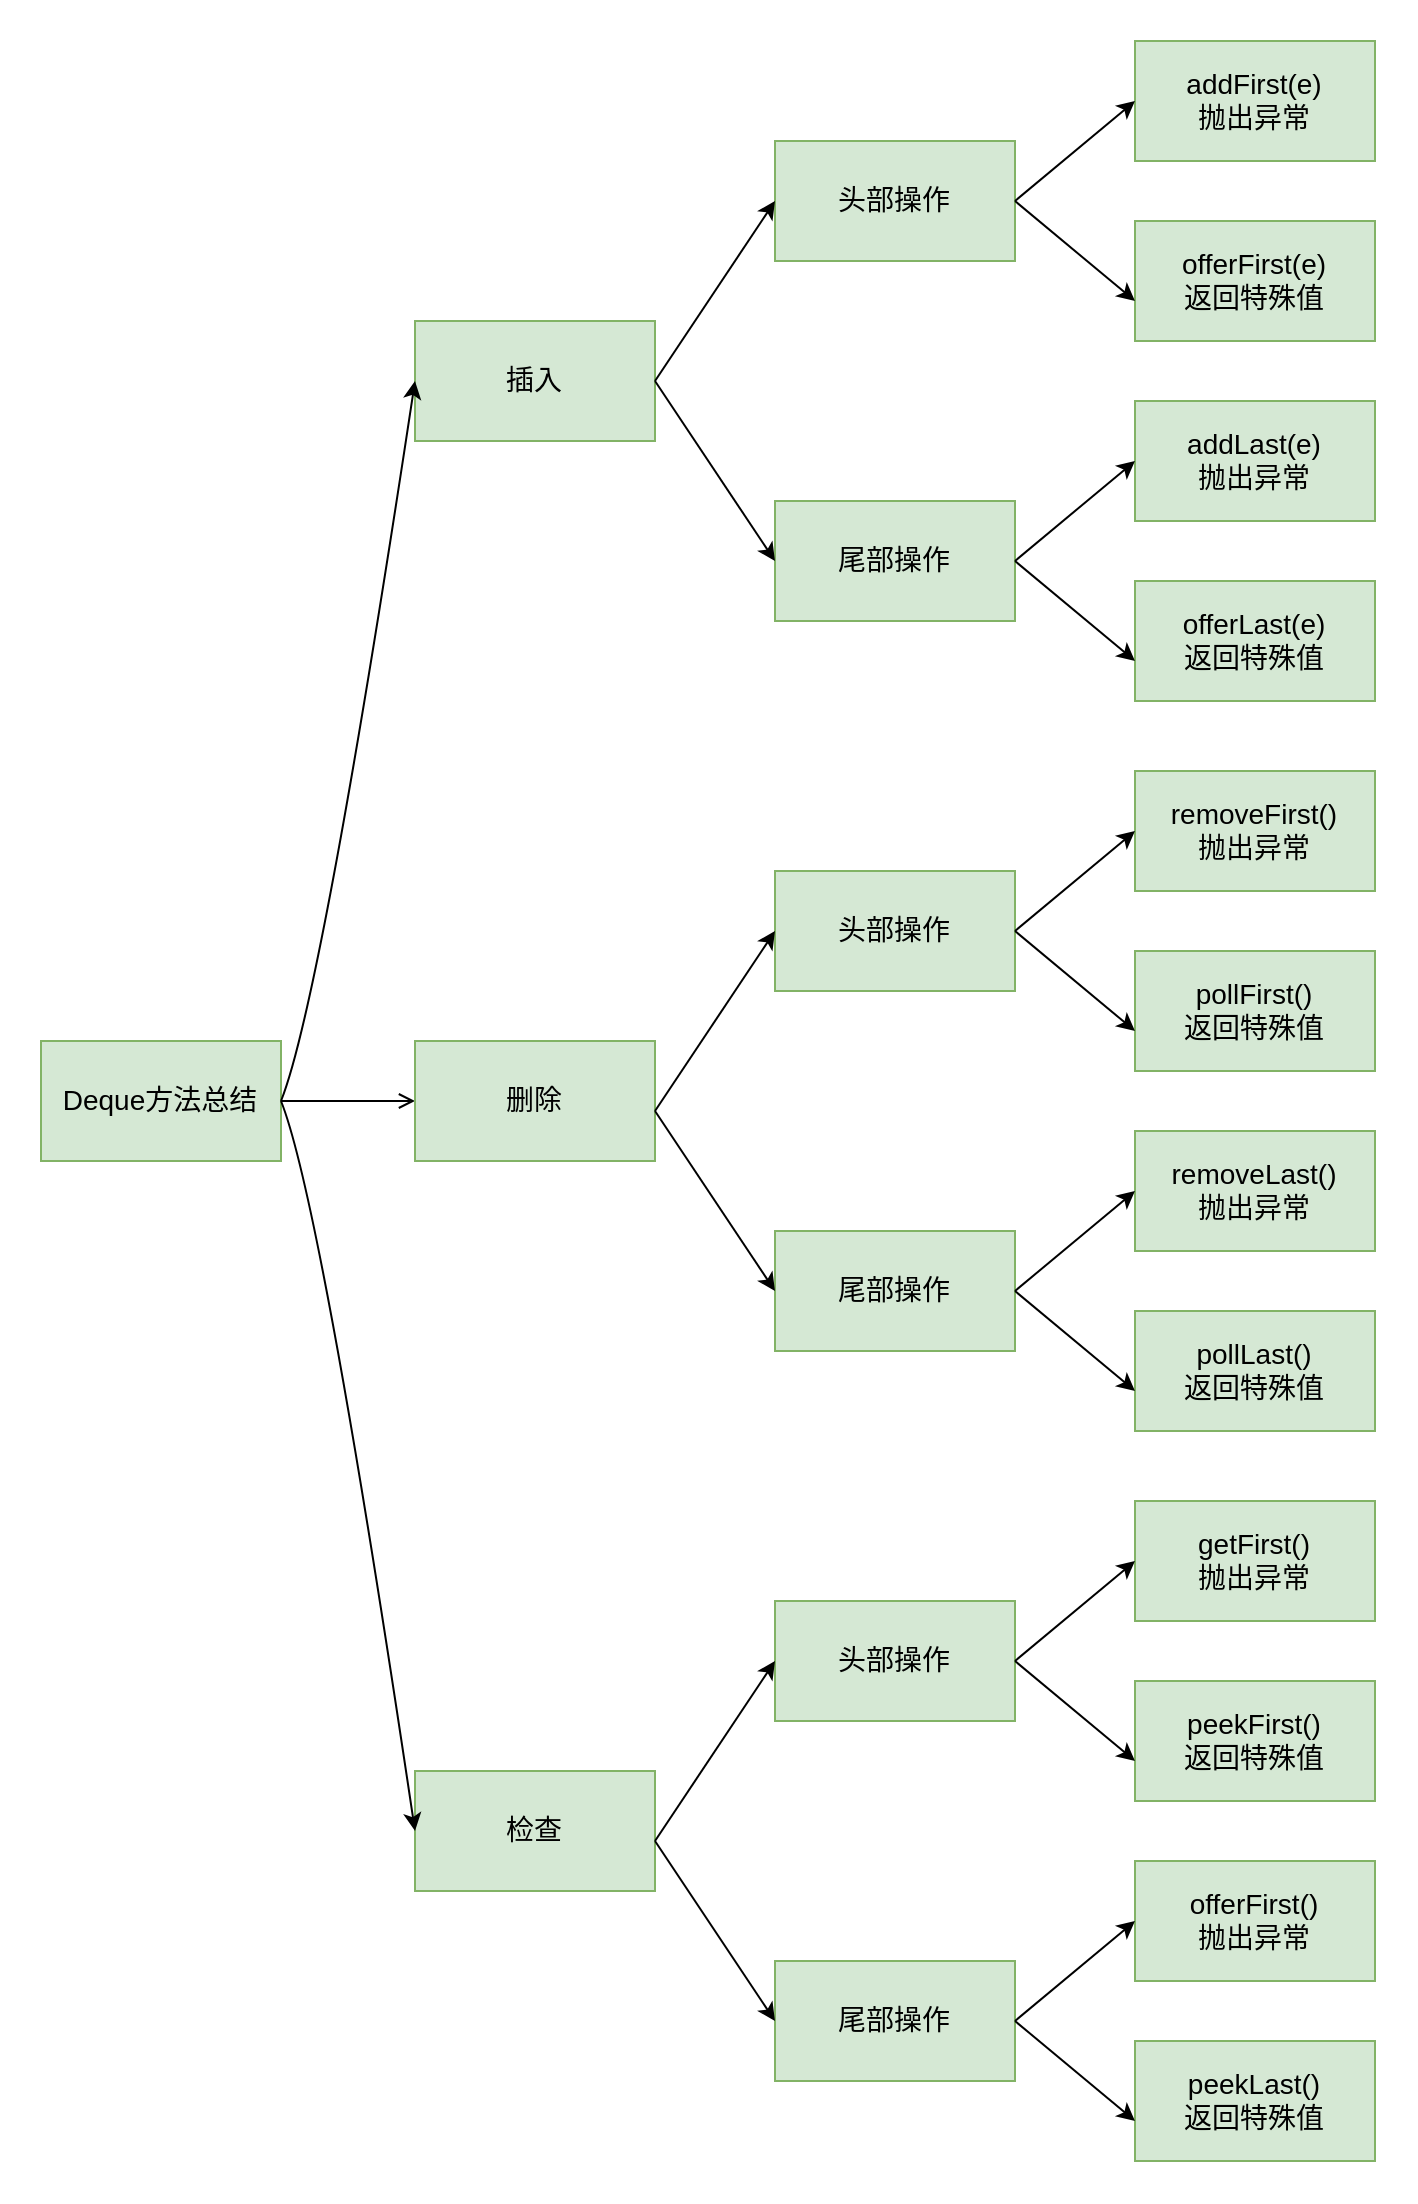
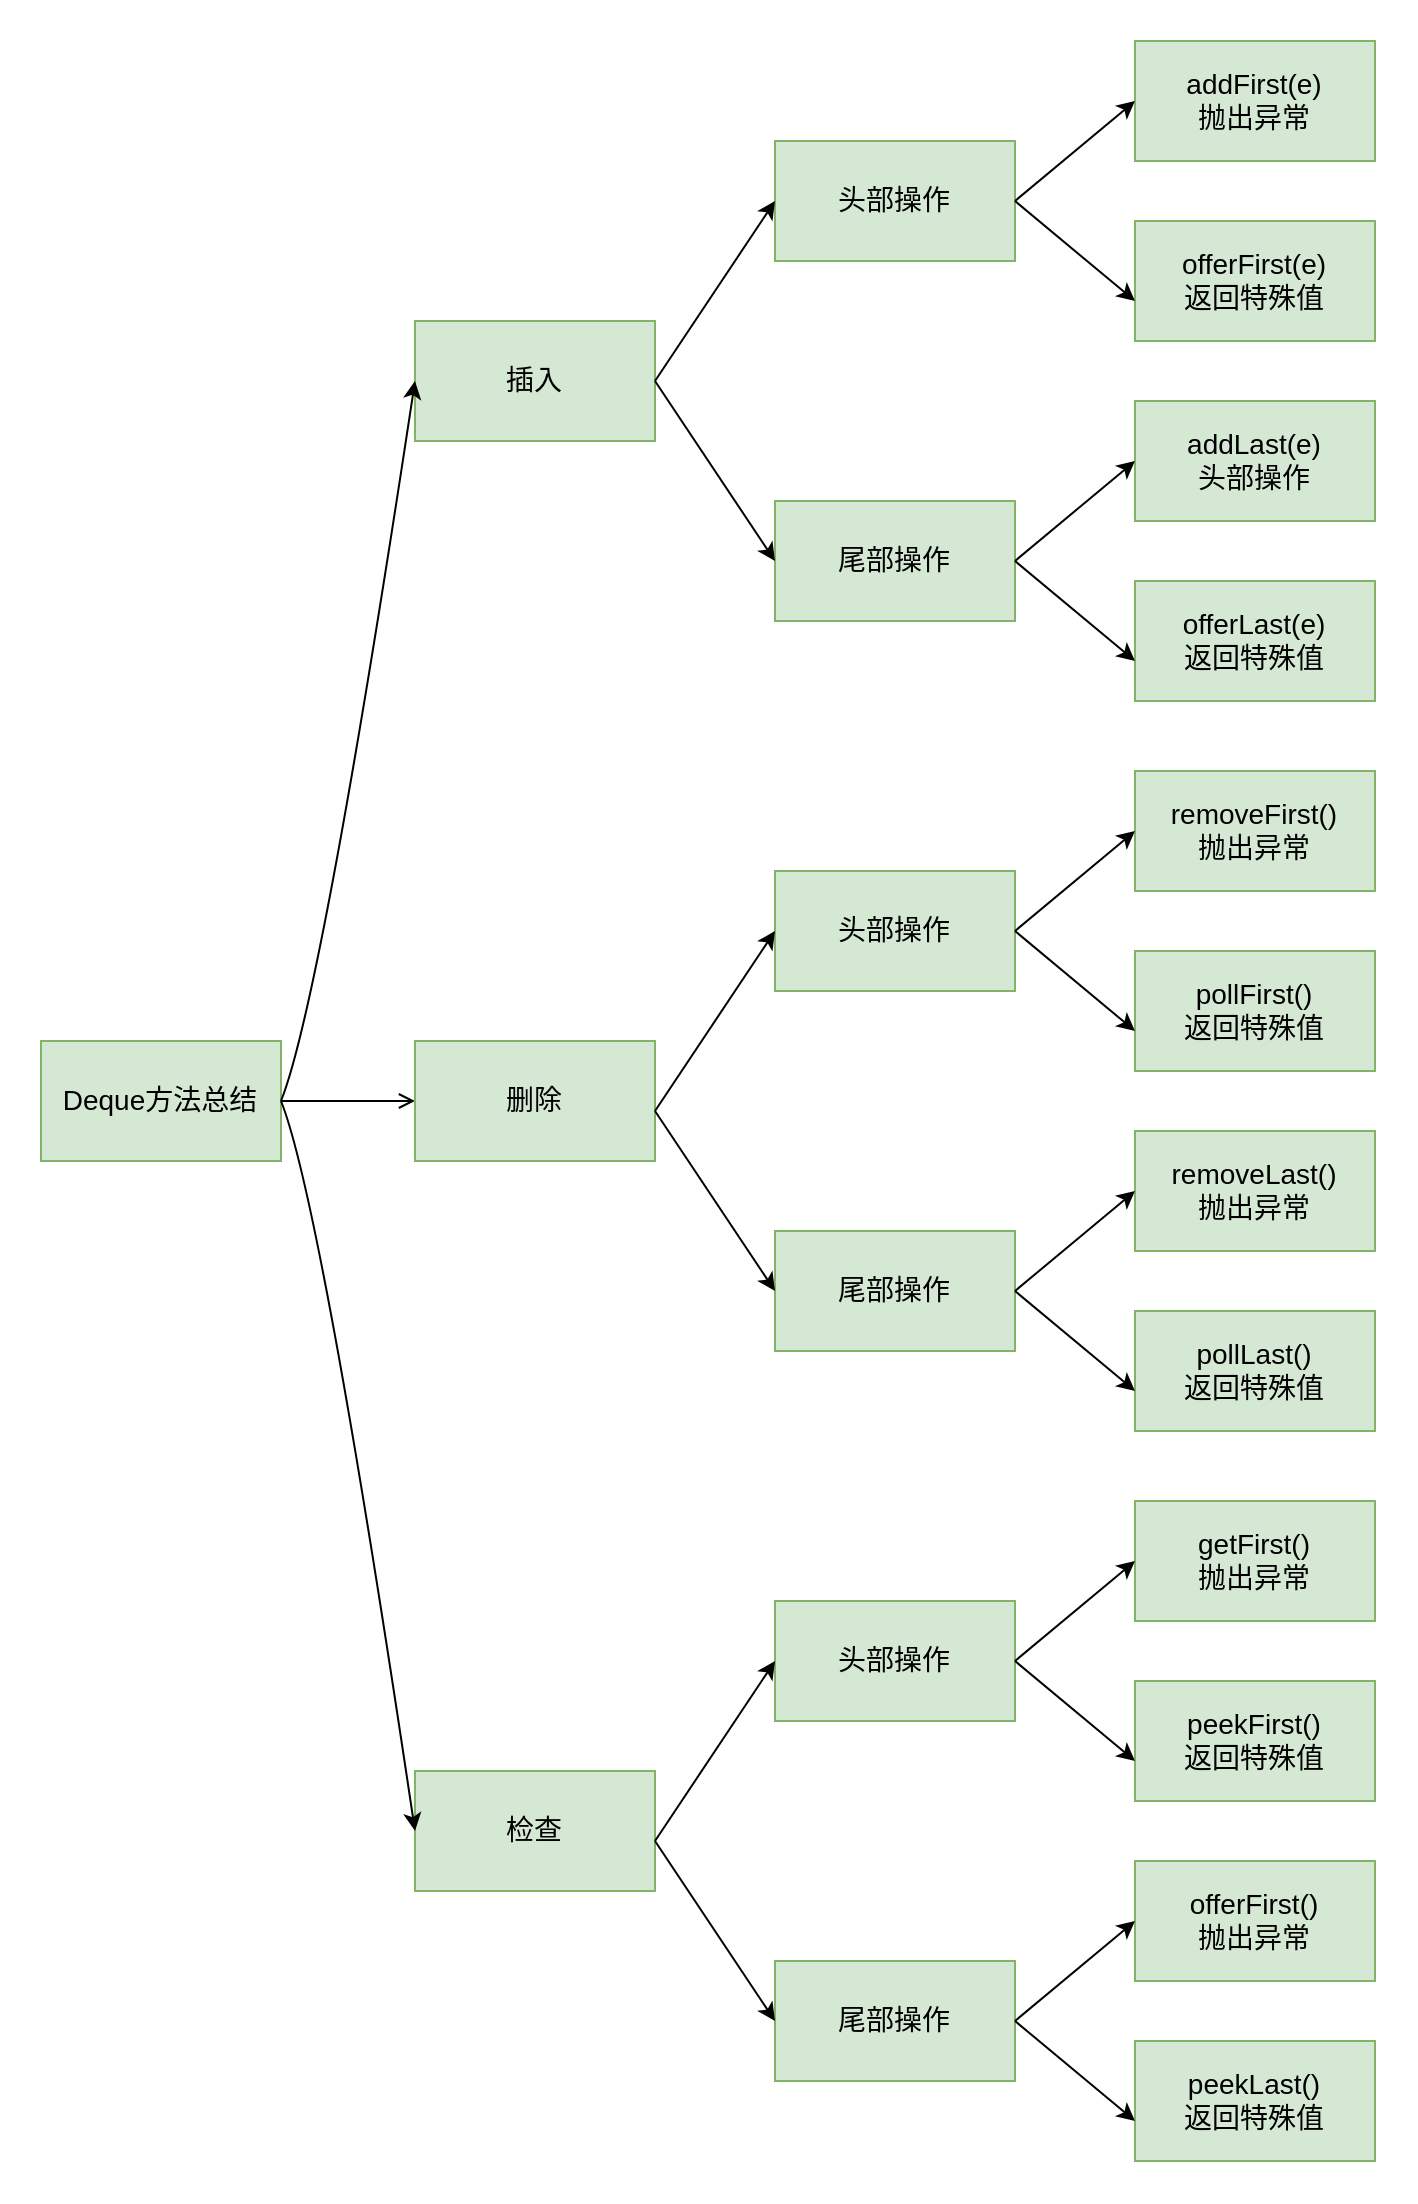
node "addLast(e) 抛出异常": label "addLast(e) 抛出异常" -> "addLast(e) 头部操作"
